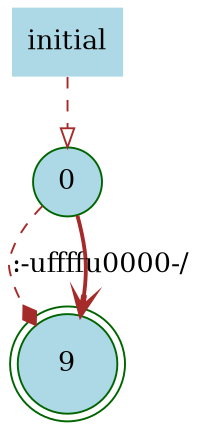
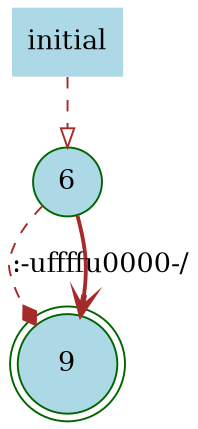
node "0": label "0" -> "6"
